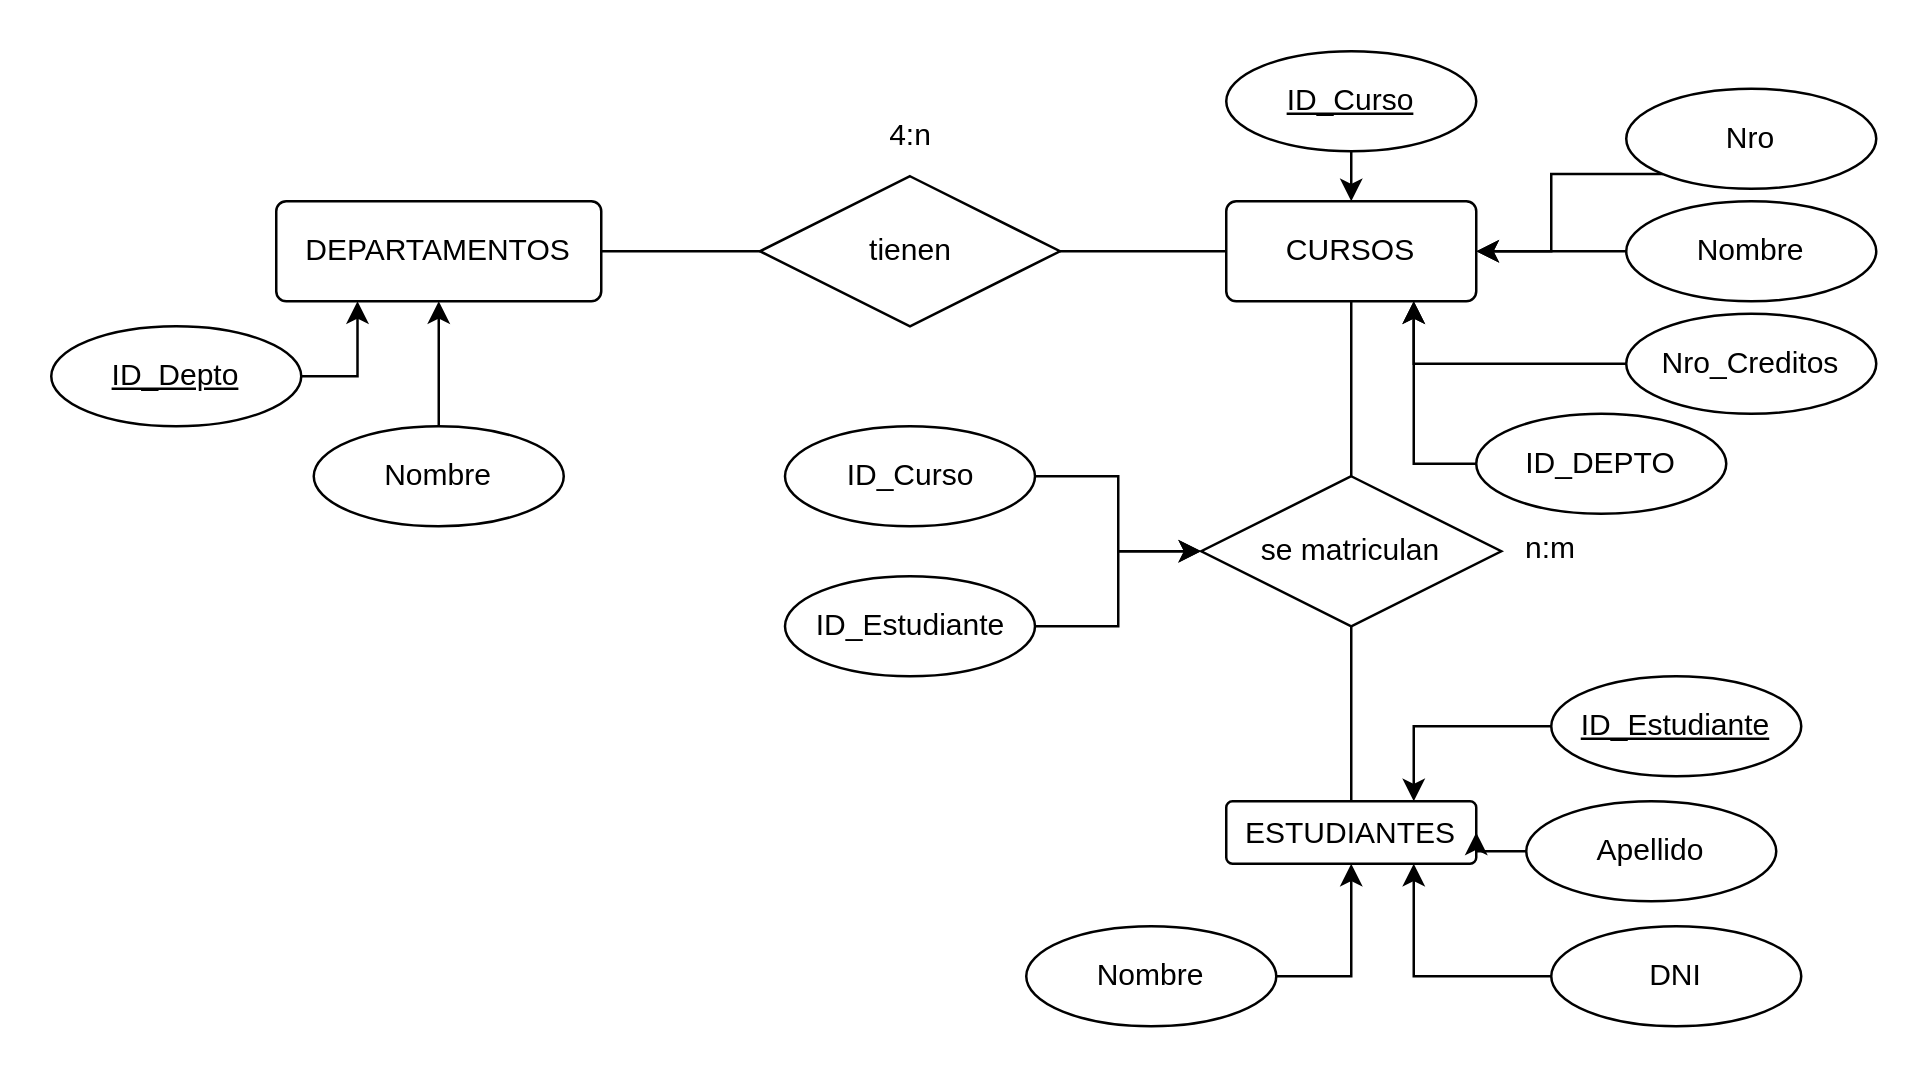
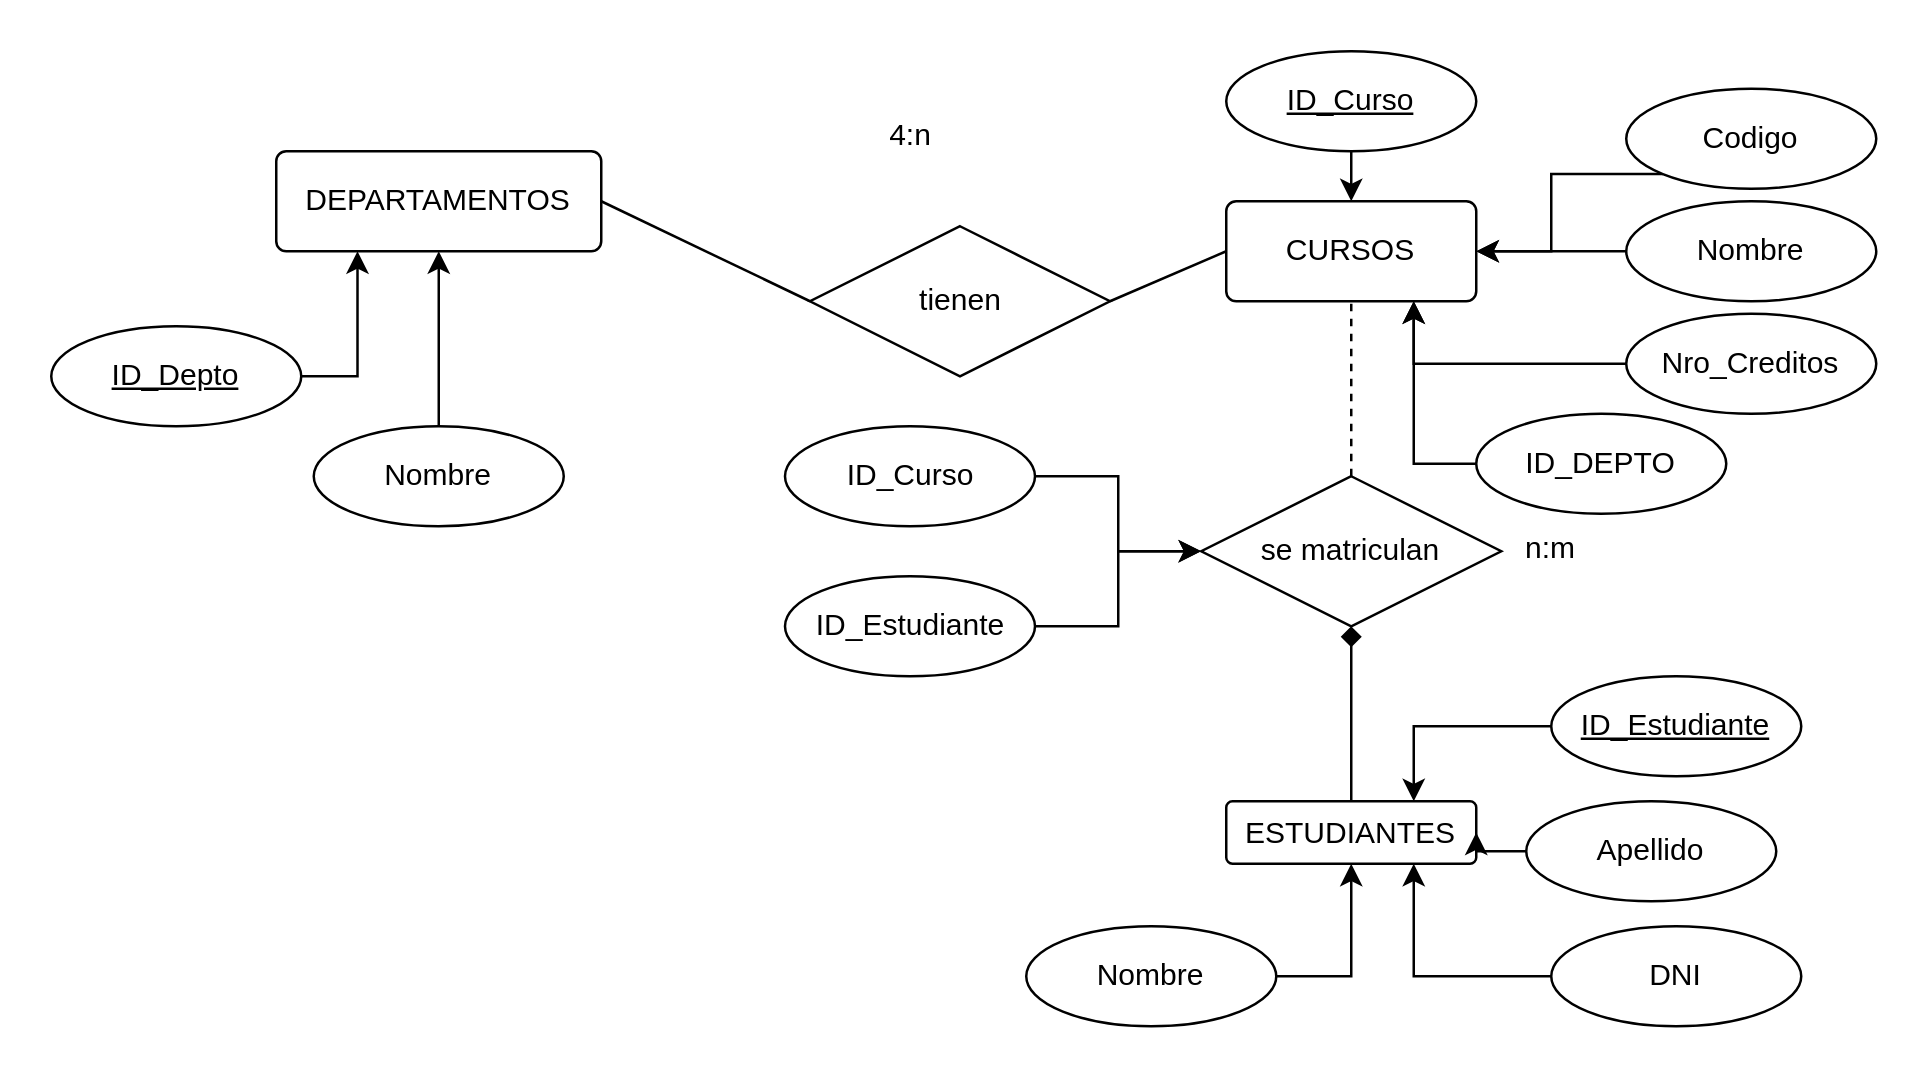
node "Nro": label "Nro" -> "Codigo"
node "DEPARTAMENTOS": moved (439, 251) -> (439, 201)
node "tienen": moved (910, 251) -> (960, 301)
edge "CURSOS" -- "se matriculan": style solid -> dashed
edge "se matriculan" -- "ESTUDIANTES": arrowhead none -> diamond
